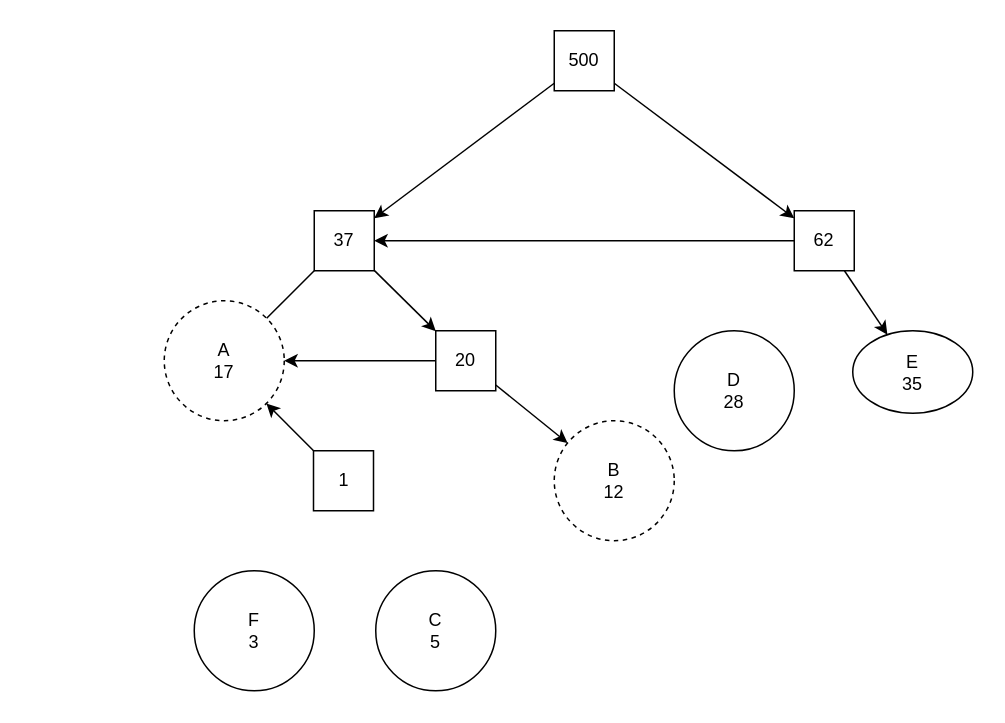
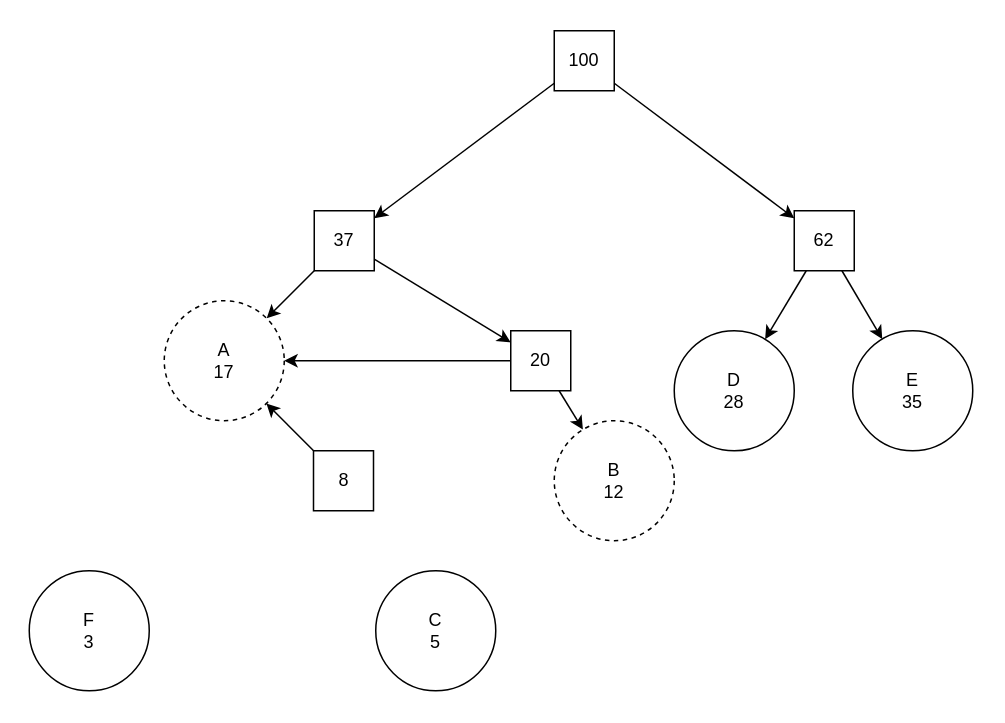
node "500": label "500" -> "100"
edge "62" -> "37": now "62" -> "D 28"
edge "37" -- "A 17": arrowhead none -> classic
node "20": moved (466, 361) -> (541, 361)
node "E 35": size 120x83 -> 120x120
node "1": label "1" -> "8"
node "F 3": moved (254, 631) -> (89, 631)
